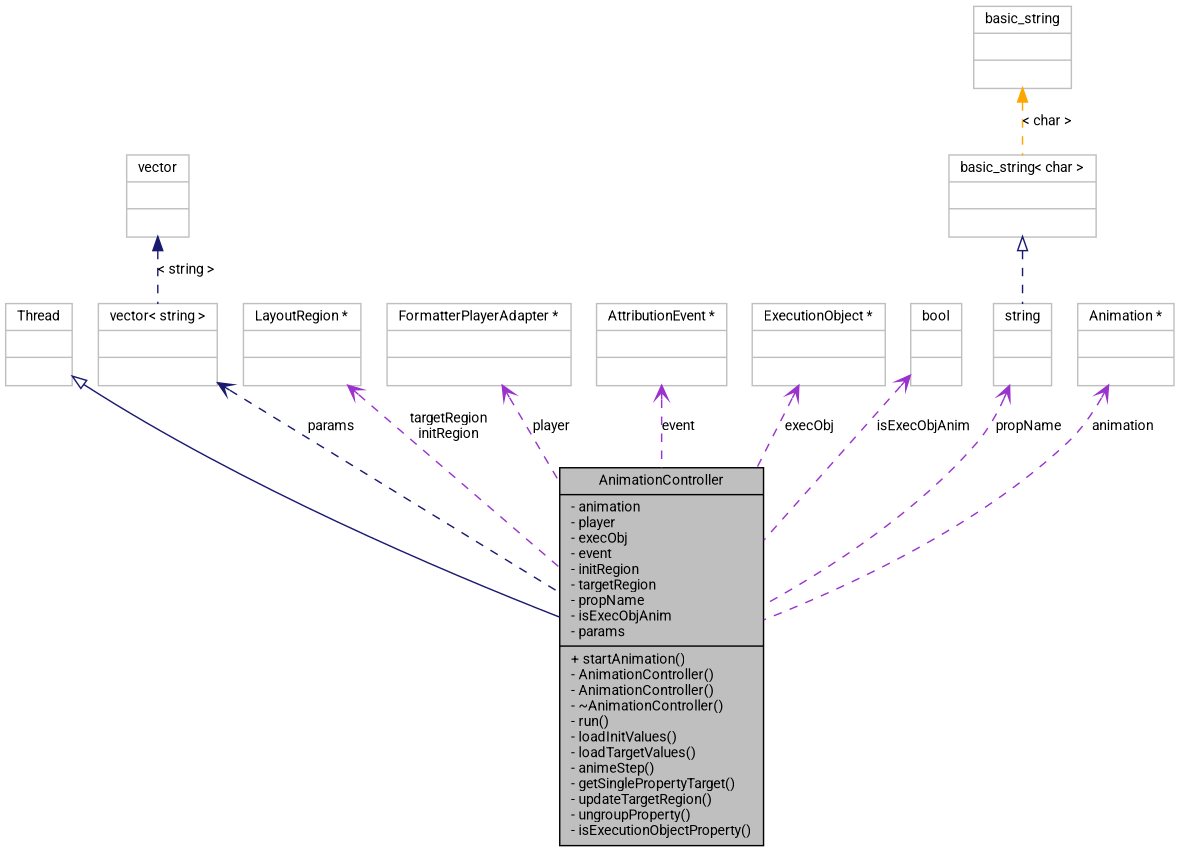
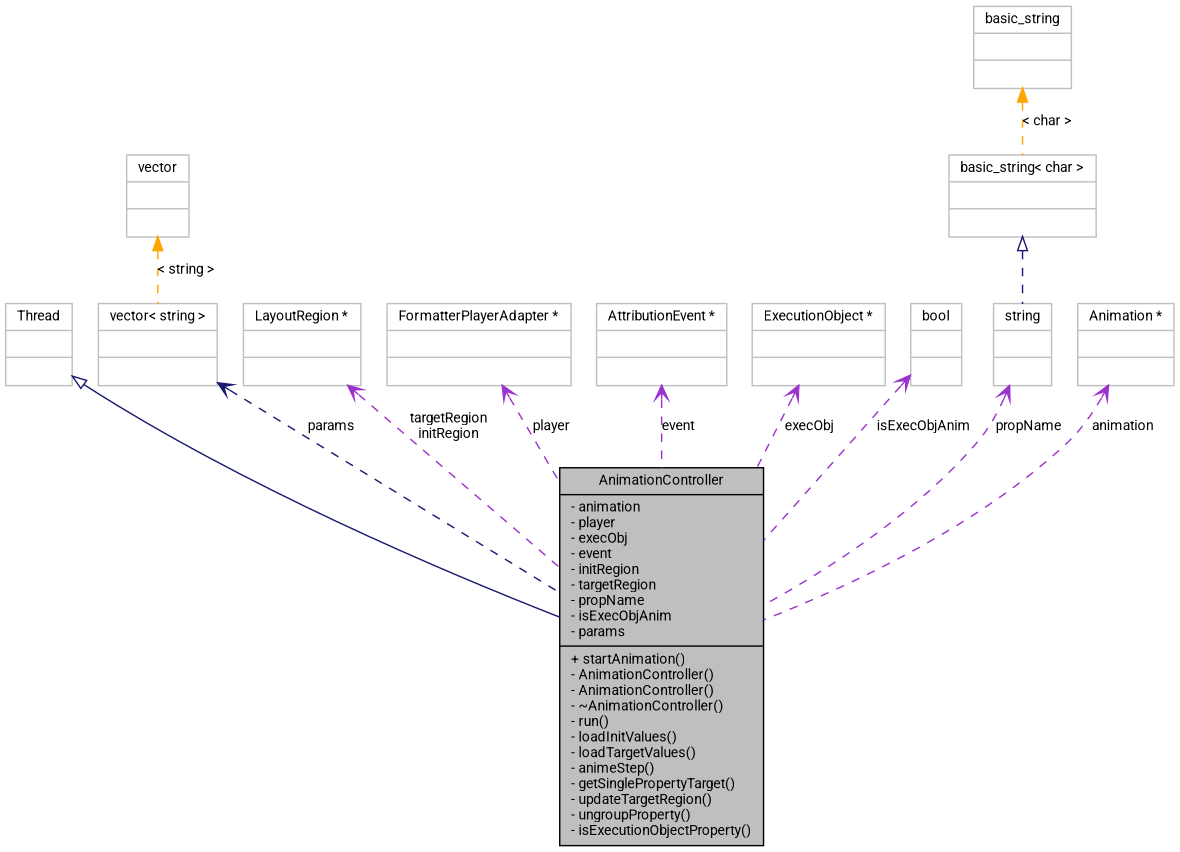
edge "vector< string >" -> "vector": color midnightblue -> orange
